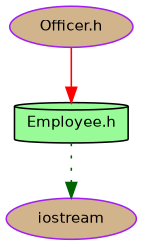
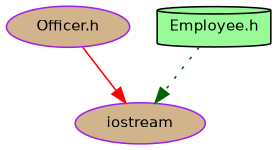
edge "Officer.h" -> "Employee.h": now "Officer.h" -> "iostream"
